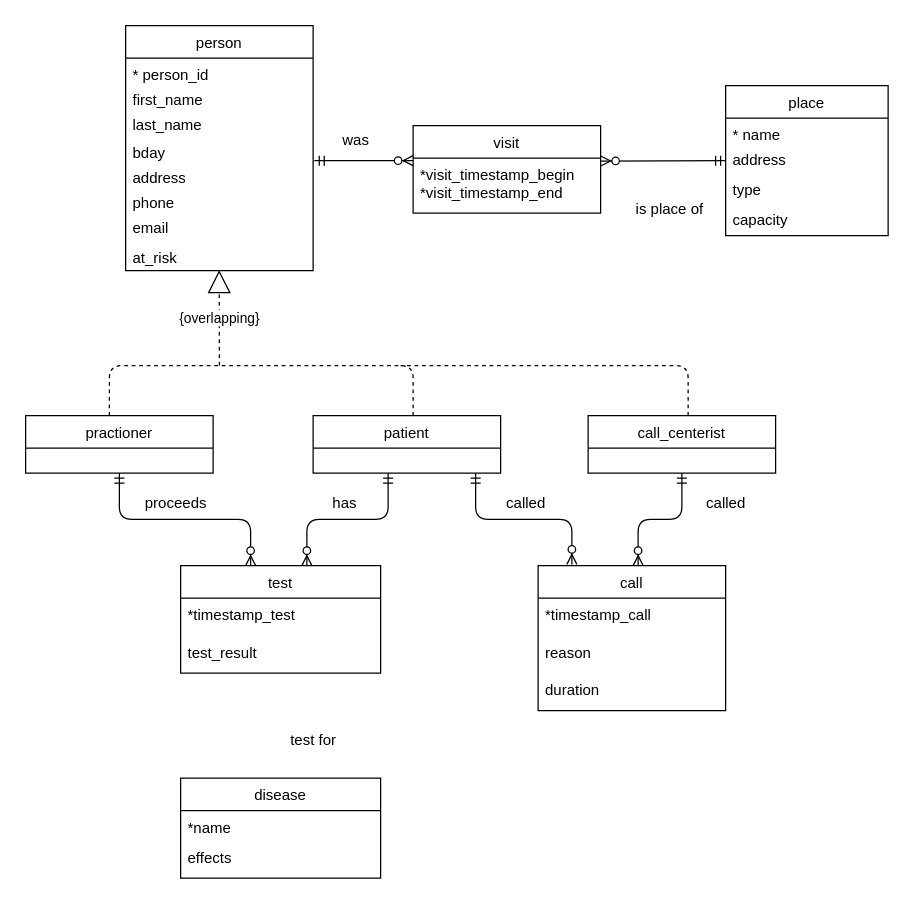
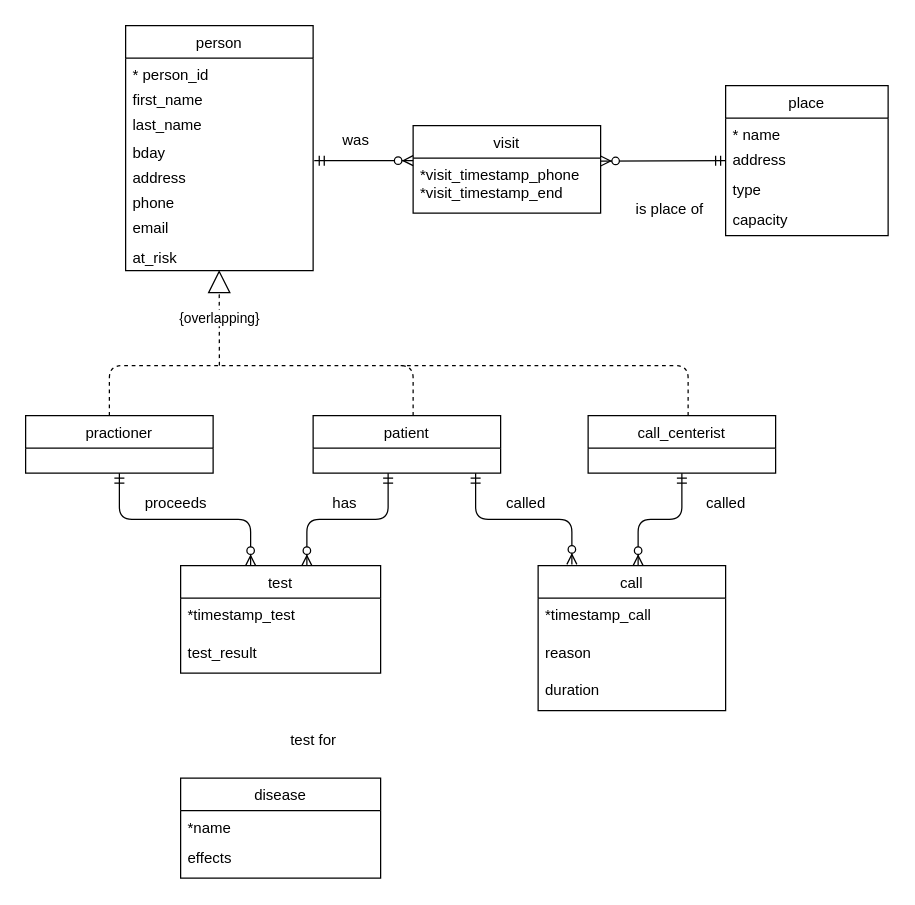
node "*visit_timestamp_begin *visit_timestamp_end": label "*visit_timestamp_begin *visit_timestamp_end" -> "*visit_timestamp_phone *visit_timestamp_end"
